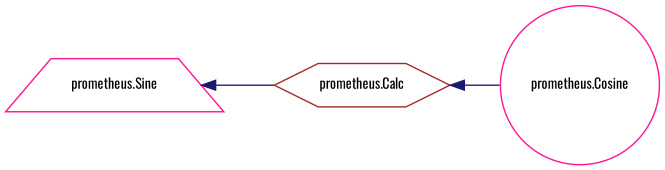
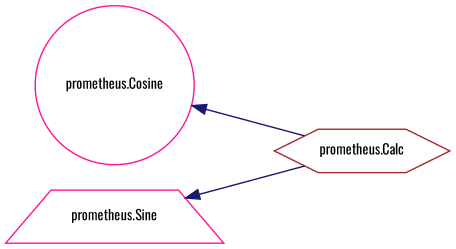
edge "prometheus.Cosine" -> "prometheus.Calc": reversed
